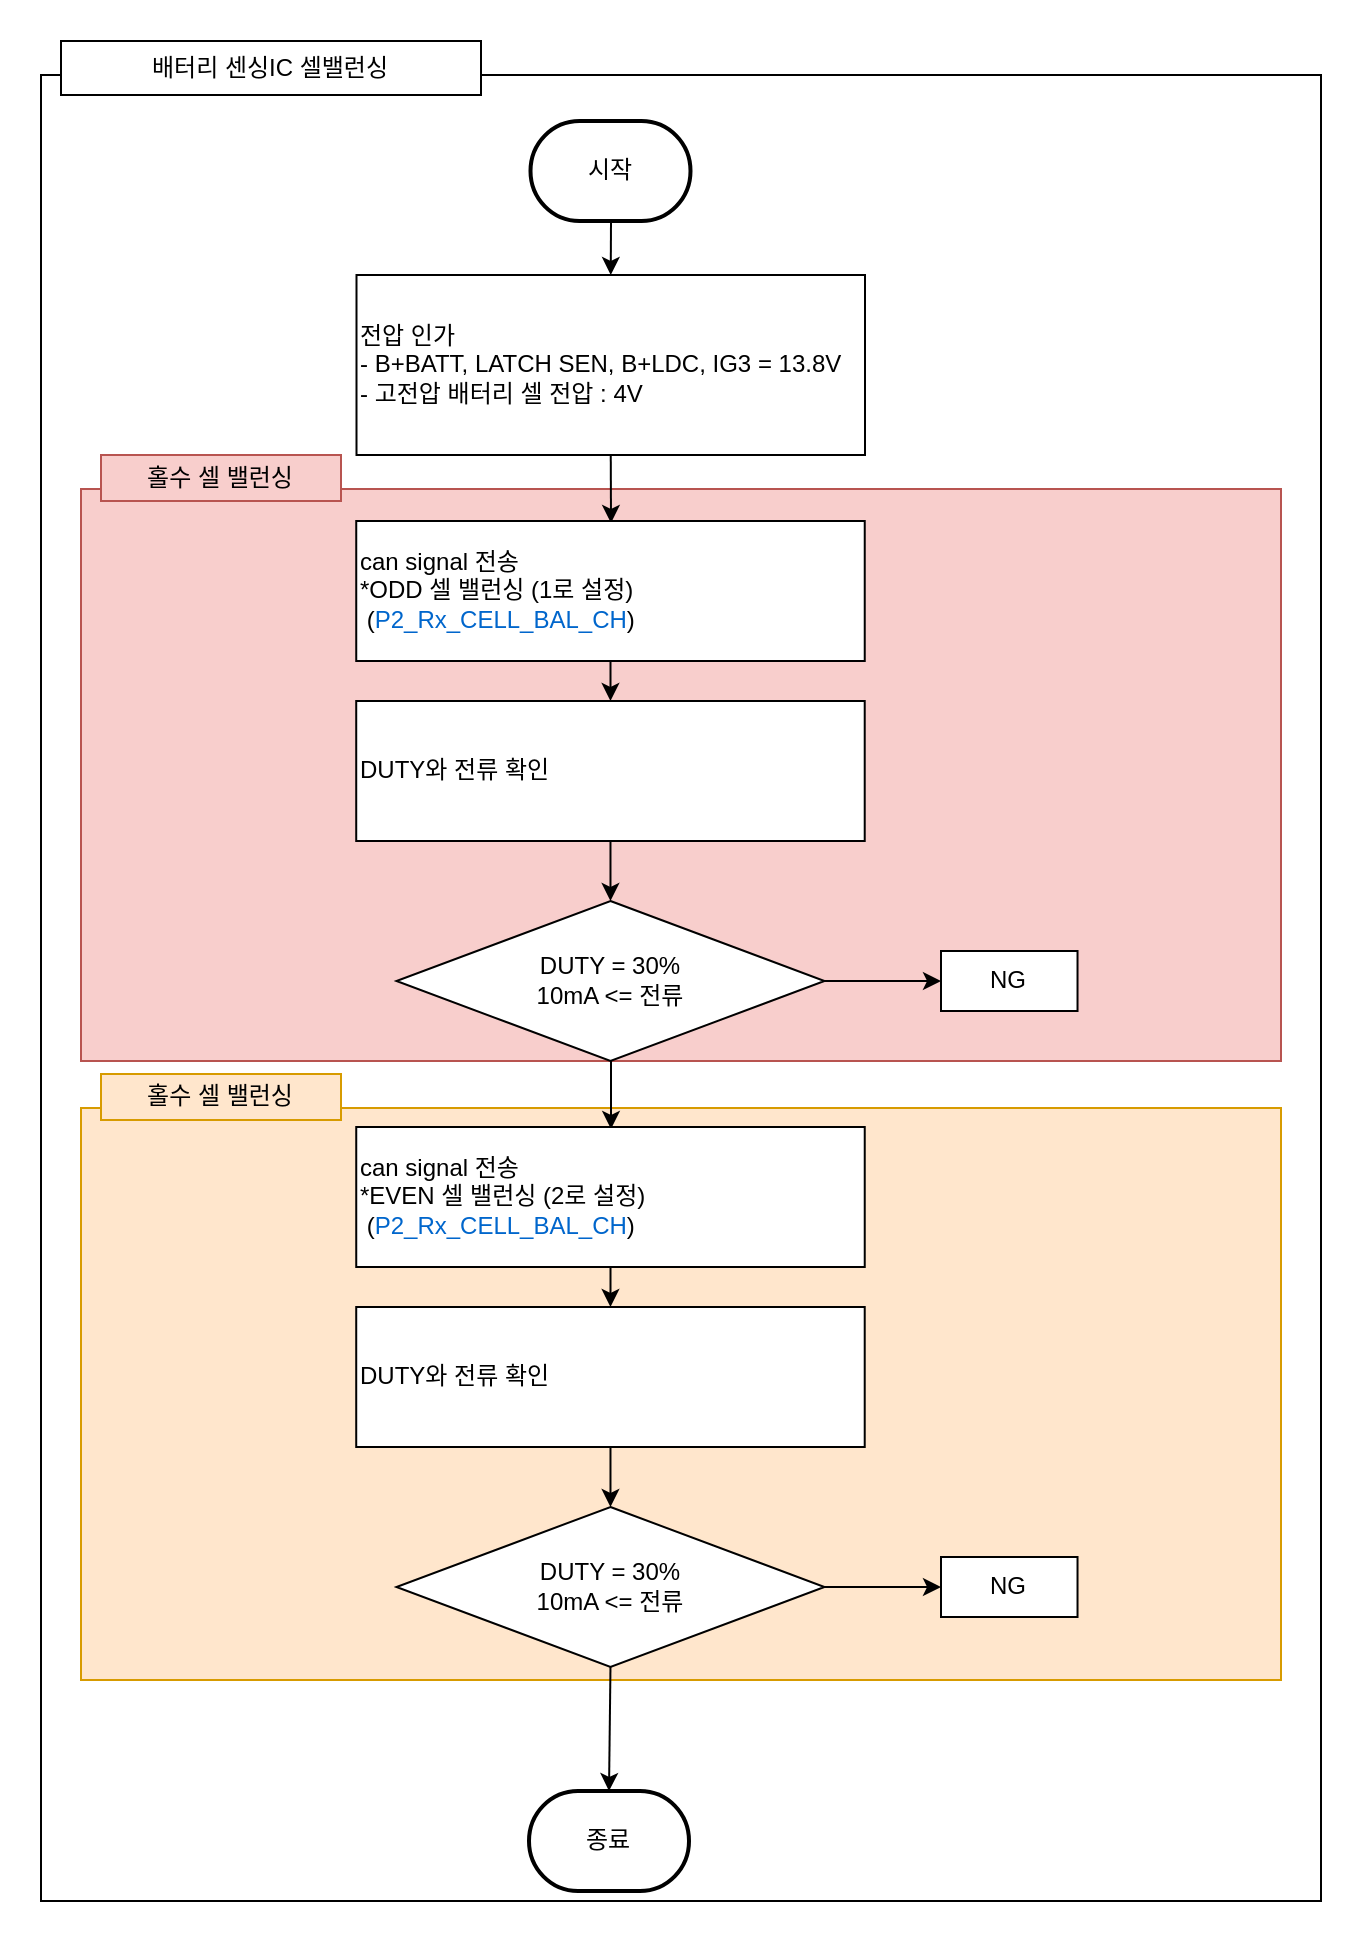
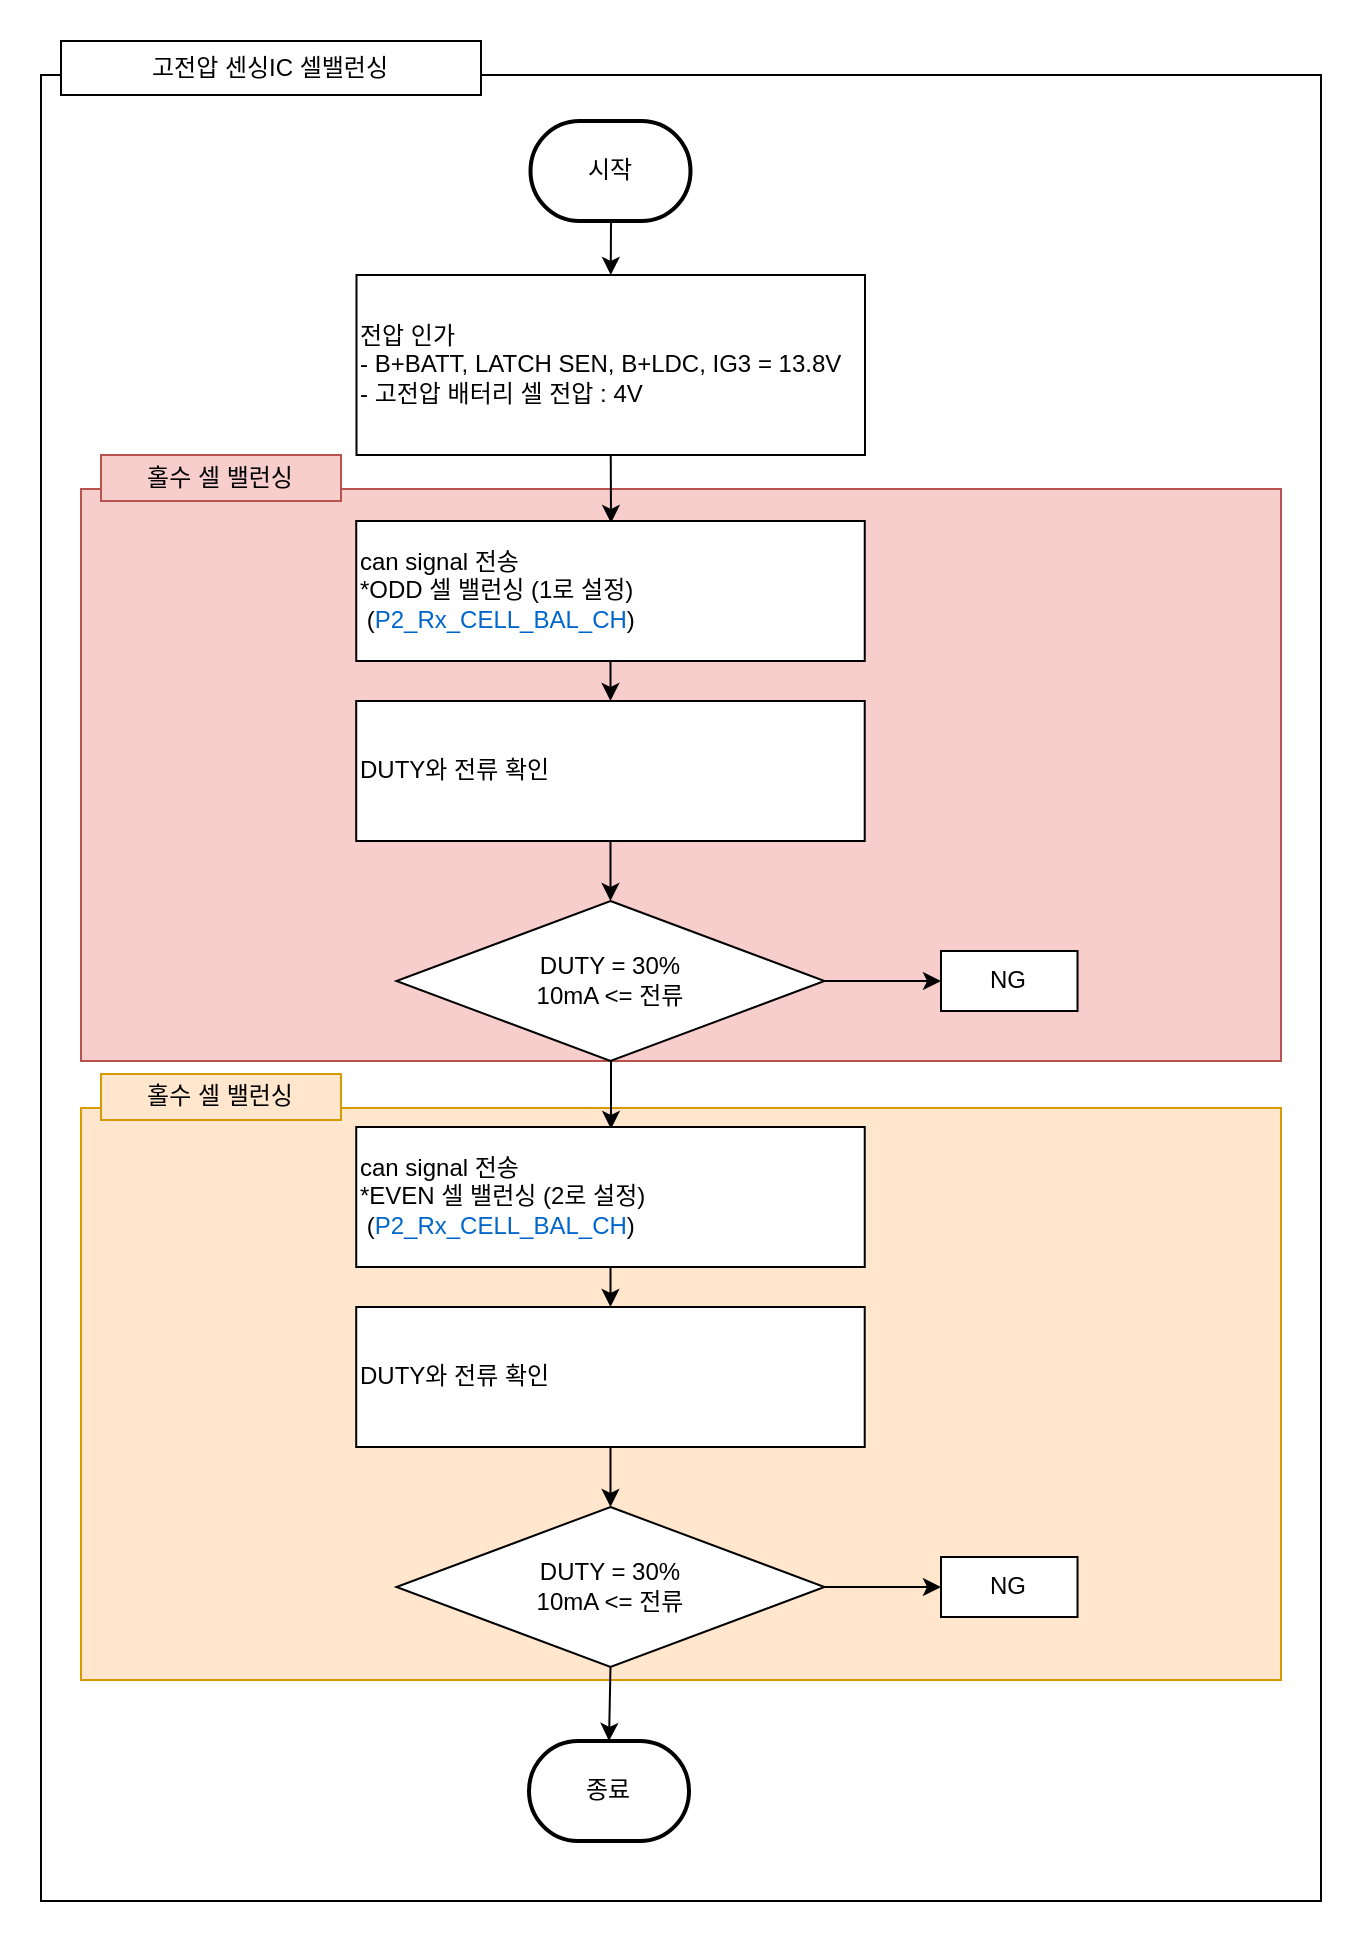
node "배터리 센싱IC 셀밸런싱": label "배터리 센싱IC 셀밸런싱" -> "고전압 센싱IC 셀밸런싱"
node "종료": moved (609, 1841) -> (609, 1791)
